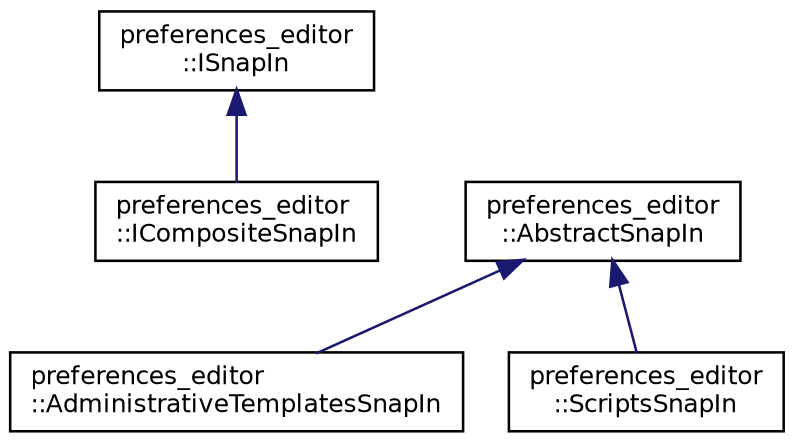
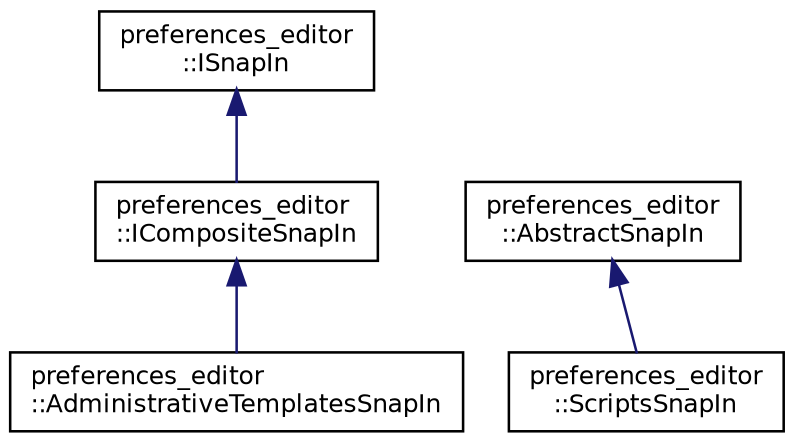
edge "preferences_editor ::AdministrativeTemplatesSnapIn" -> "preferences_editor ::AbstractSnapIn": now "preferences_editor ::AdministrativeTemplatesSnapIn" -> "preferences_editor ::ICompositeSnapIn"
